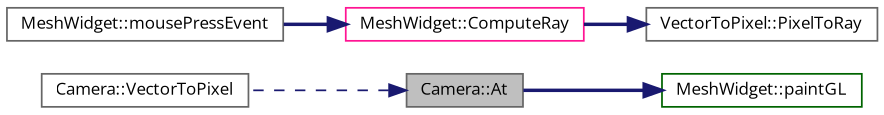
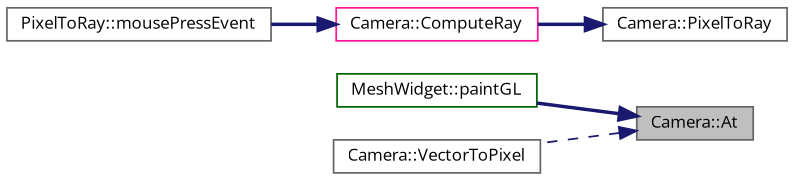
node "MeshWidget::mousePressEvent": label "MeshWidget::mousePressEvent" -> "PixelToRay::mousePressEvent"
node "MeshWidget::ComputeRay": label "MeshWidget::ComputeRay" -> "Camera::ComputeRay"
node "VectorToPixel::PixelToRay": label "VectorToPixel::PixelToRay" -> "Camera::PixelToRay"
edge "Camera::At" -> "MeshWidget::paintGL": reversed
